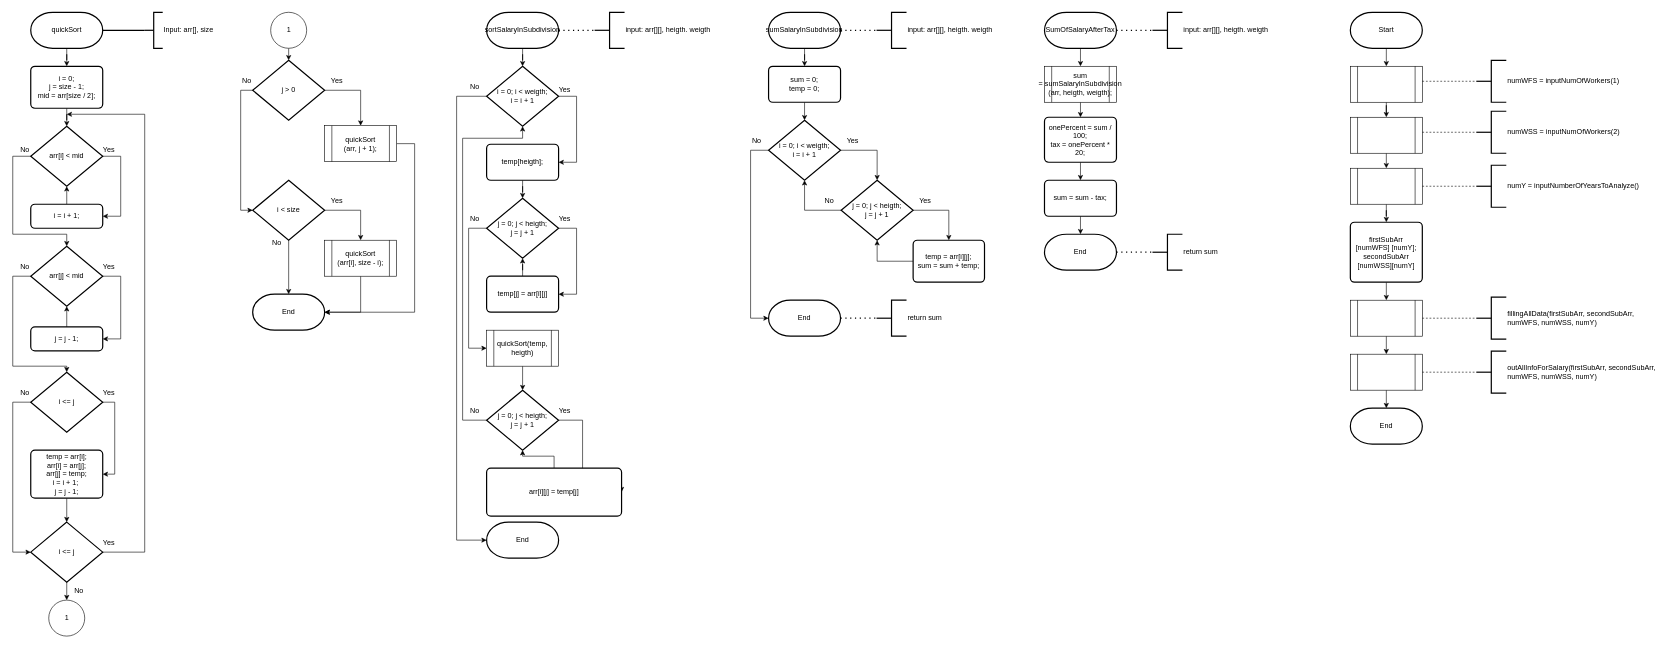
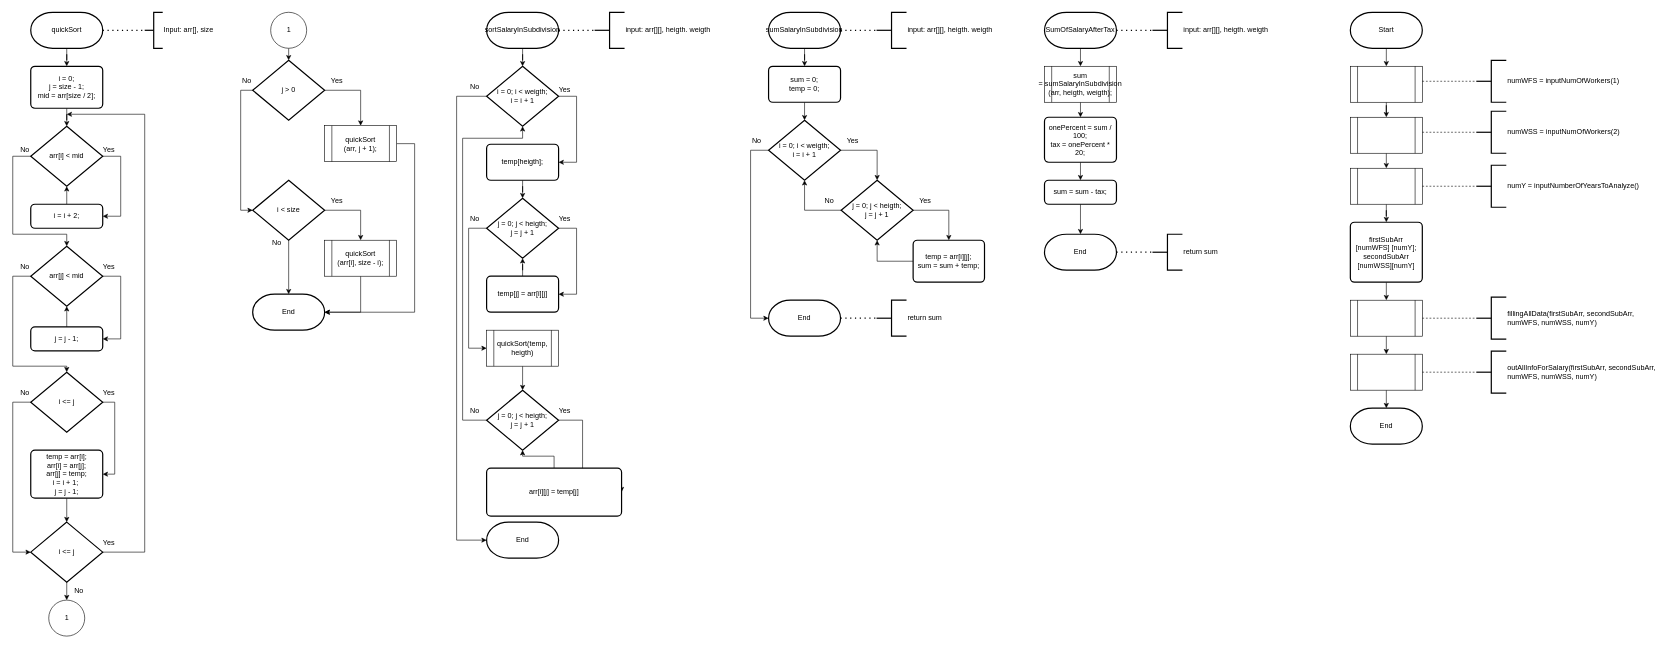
edge "quickSort" -- "Input: arr[], size": style solid -> dashed
node "sum = sum - tax;": size 72x36 -> 72x24
node "i = i + 1;": label "i = i + 1;" -> "i = i + 2;"
